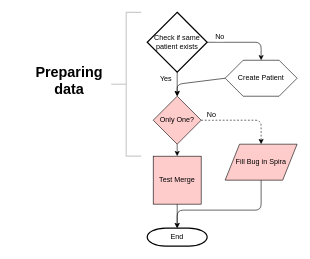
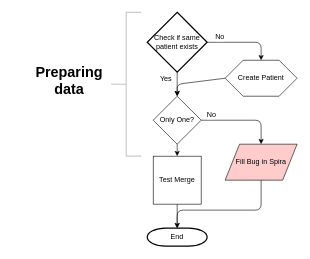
node "Only One?": fillcolor #ffcccc -> #ffffff
edge "Only One?" -> "Fill Bug in Spira": style dashed -> solid
node "Test Merge": fillcolor #ffcccc -> #ffffff
